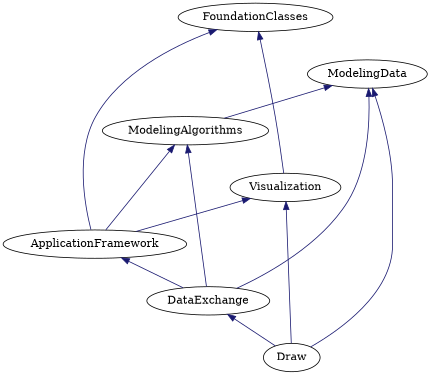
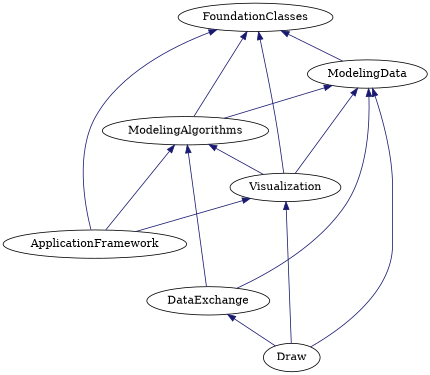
edge "ModelingData" -> "FoundationClasses": added
edge "ModelingAlgorithms" -> "FoundationClasses": added
edge "Visualization" -> "ModelingData": added
edge "Visualization" -> "ModelingAlgorithms": added
edge "DataExchange" -> "ApplicationFramework": removed
